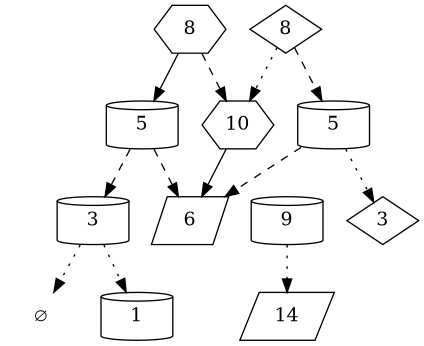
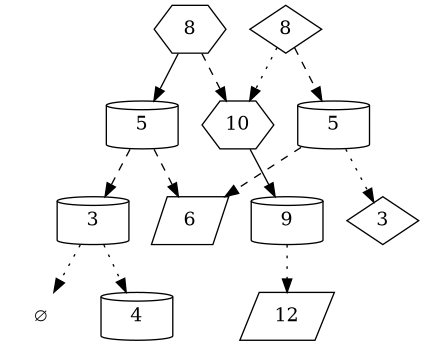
edge "10" -> "6": now "10" -> "9"
node "1": label "1" -> "4"
node "14": label "14" -> "12"
